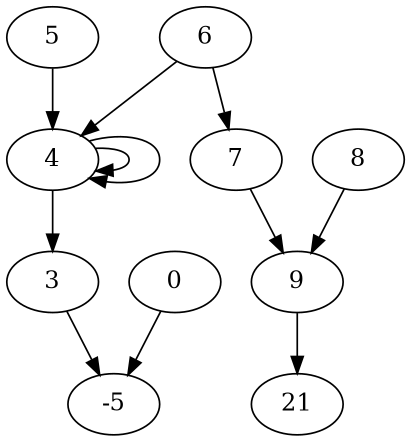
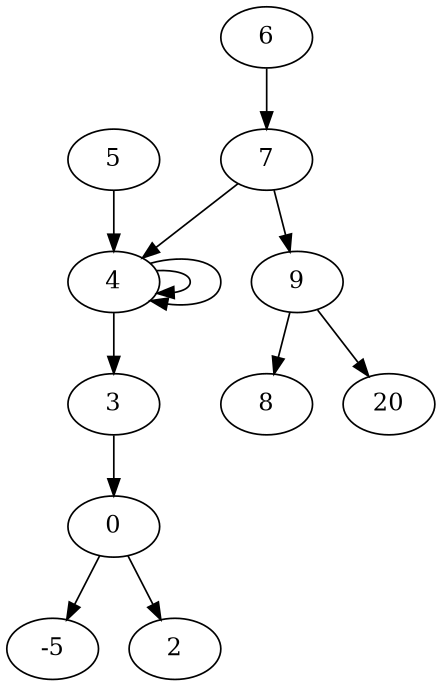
edge "6" -> "4": now "7" -> "4"
edge "8" -> "9": reversed
edge "3" -> "-5": now "3" -> "0"
node "21": label "21" -> "20"
node "2": added
